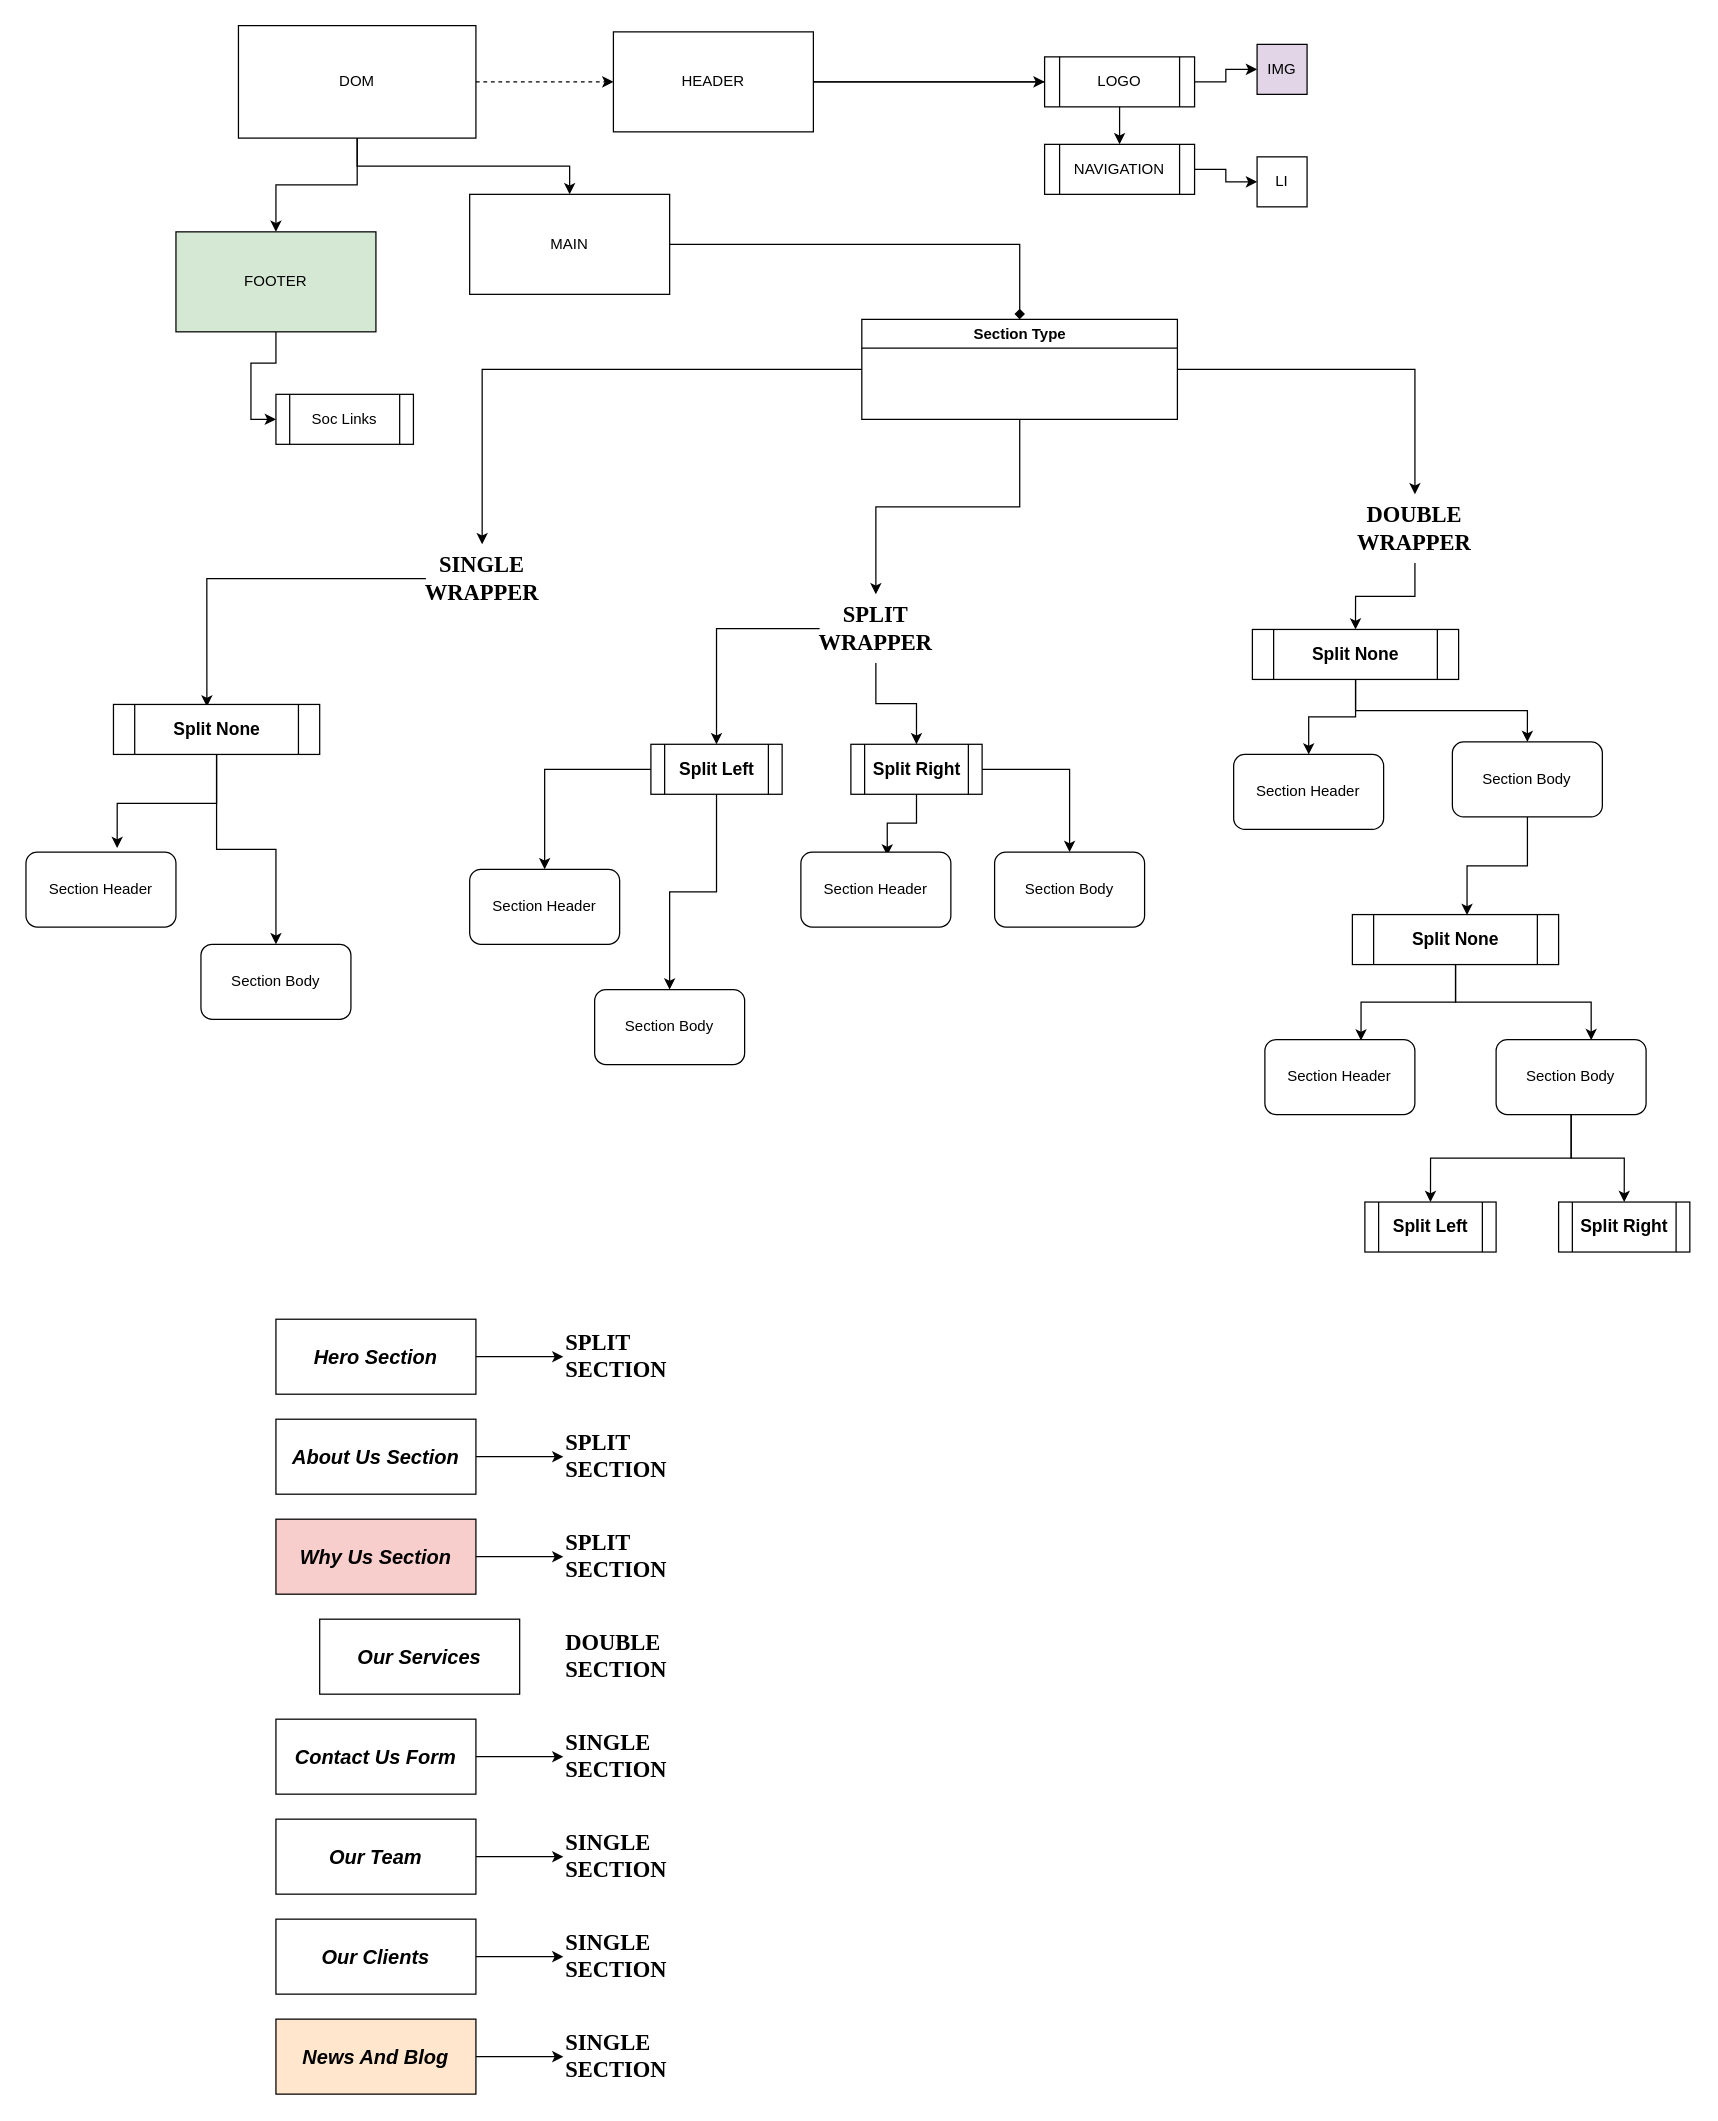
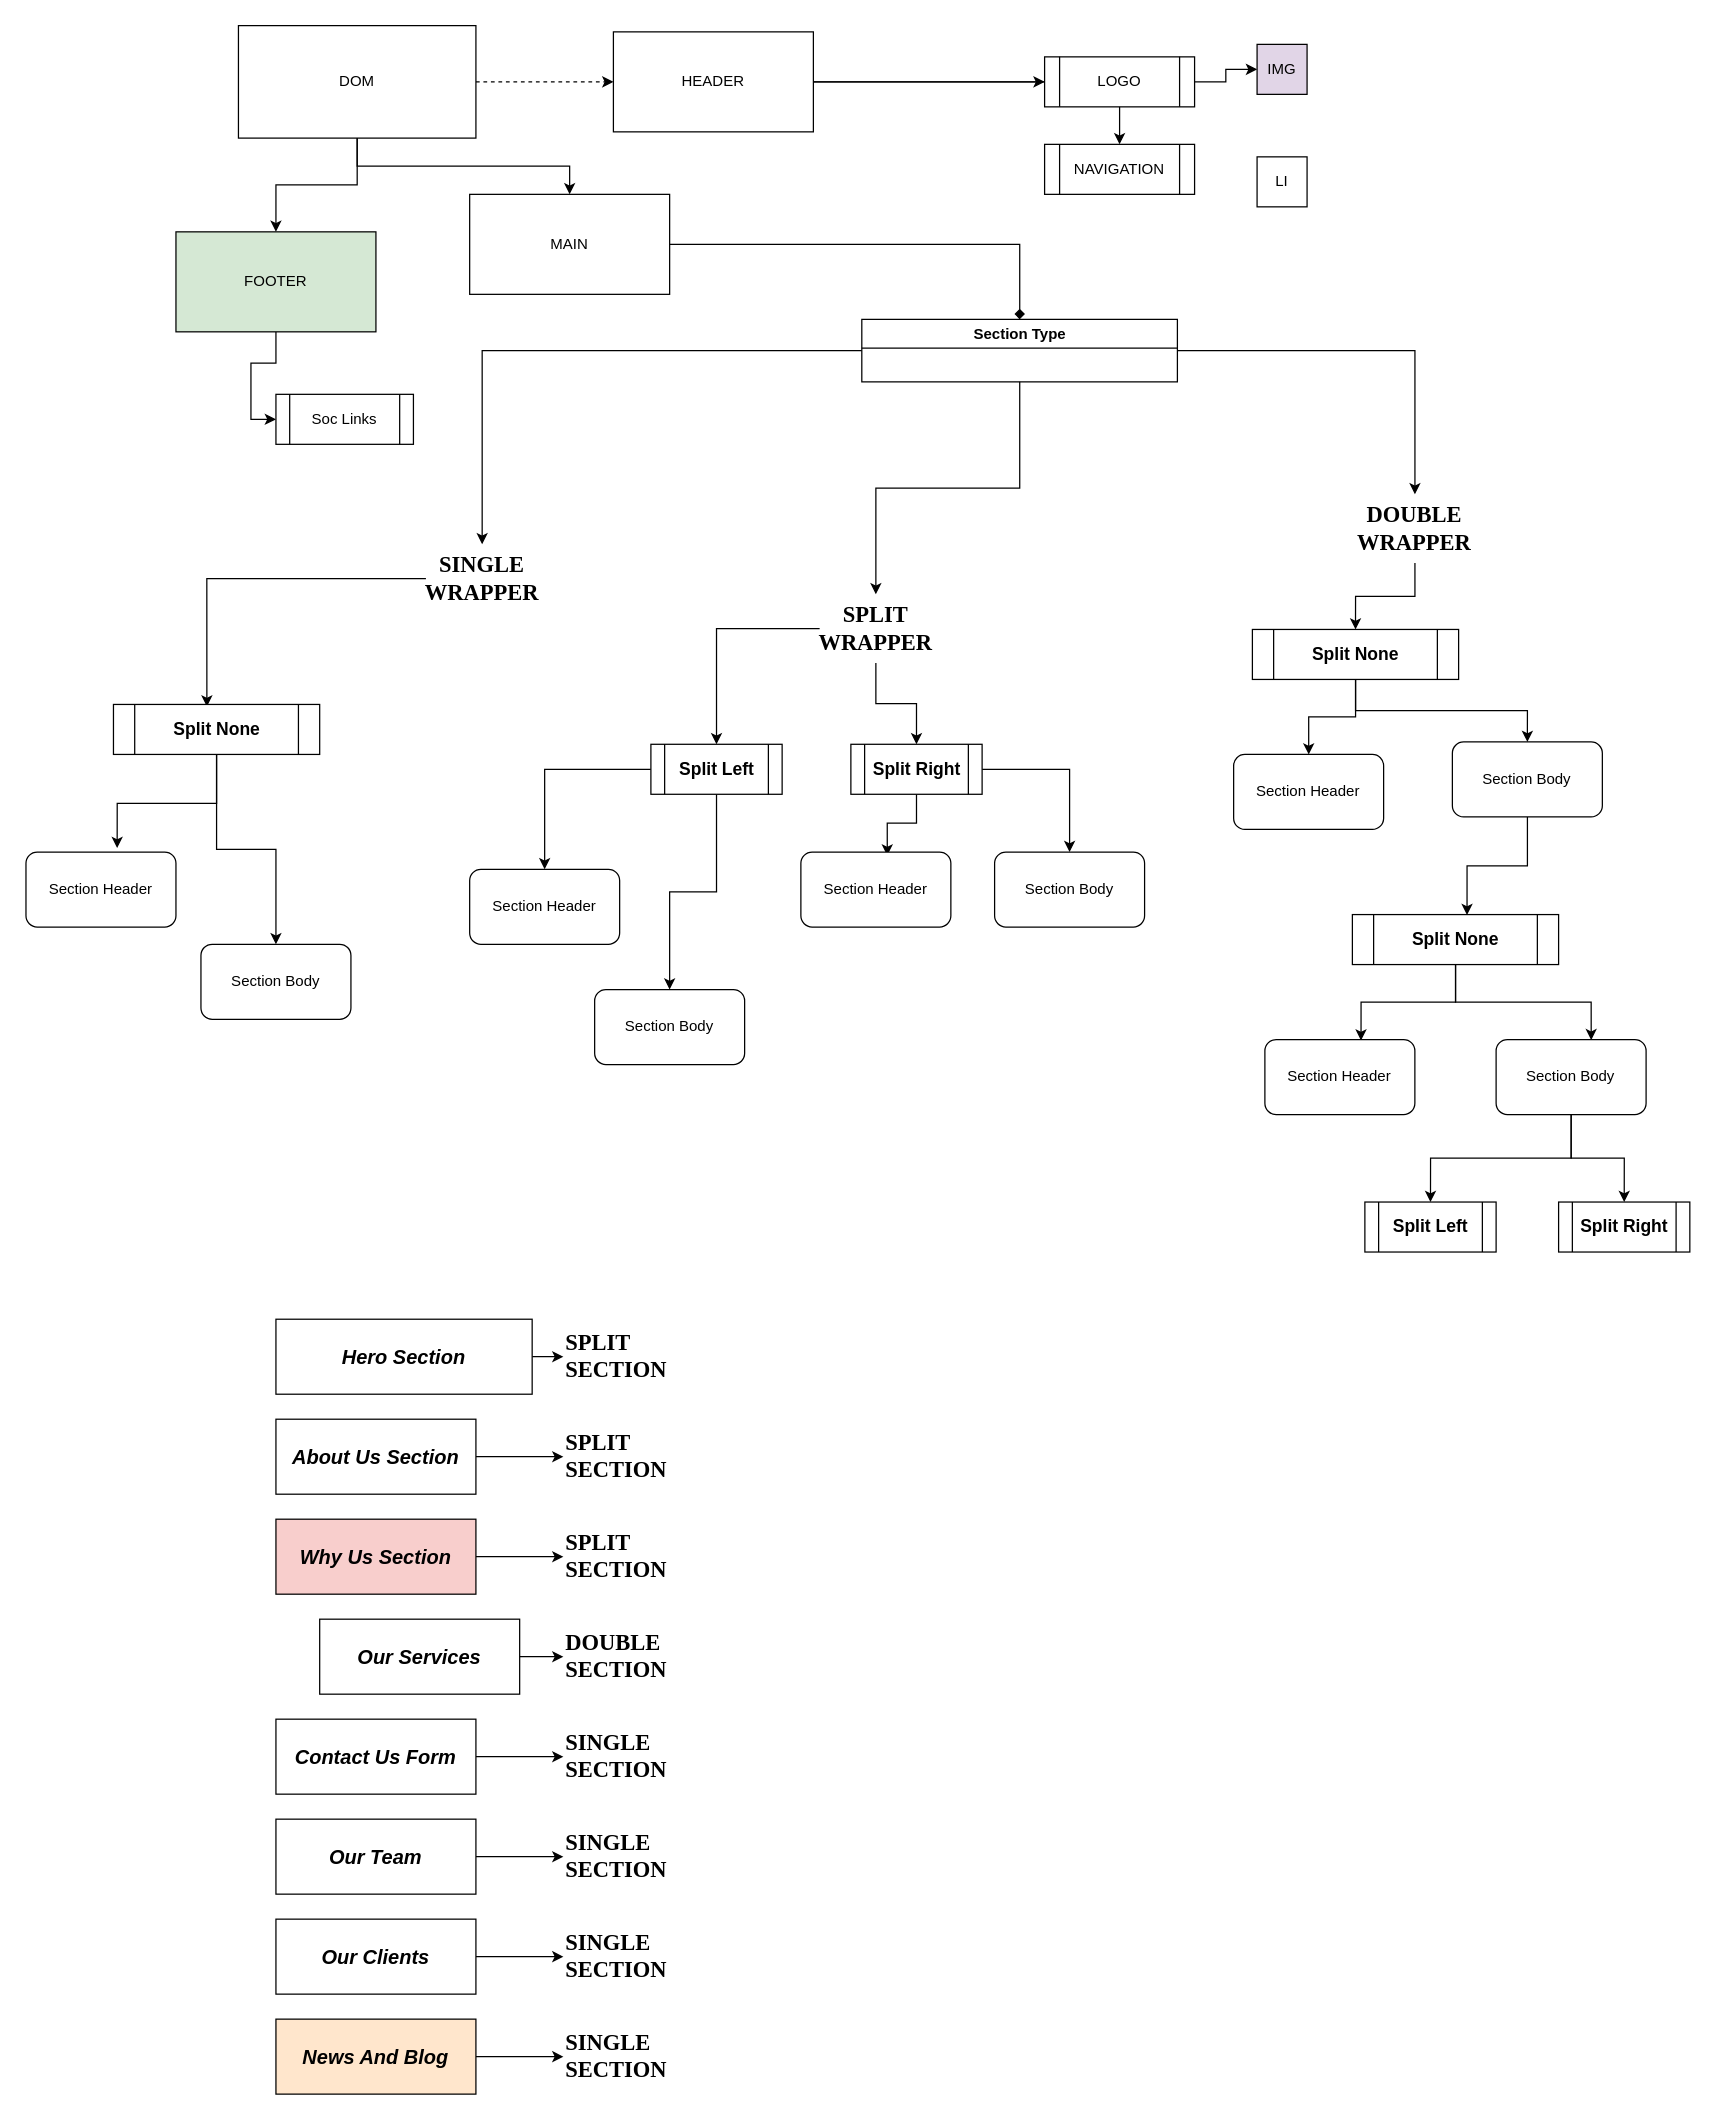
edge "NAVIGATION" -> "LI": removed
node "Section Type": size 316x100 -> 316x63
node "Hero Section": size 200x75 -> 256x75
edge "Our Services" -> "DOUBLE SECTION": added
